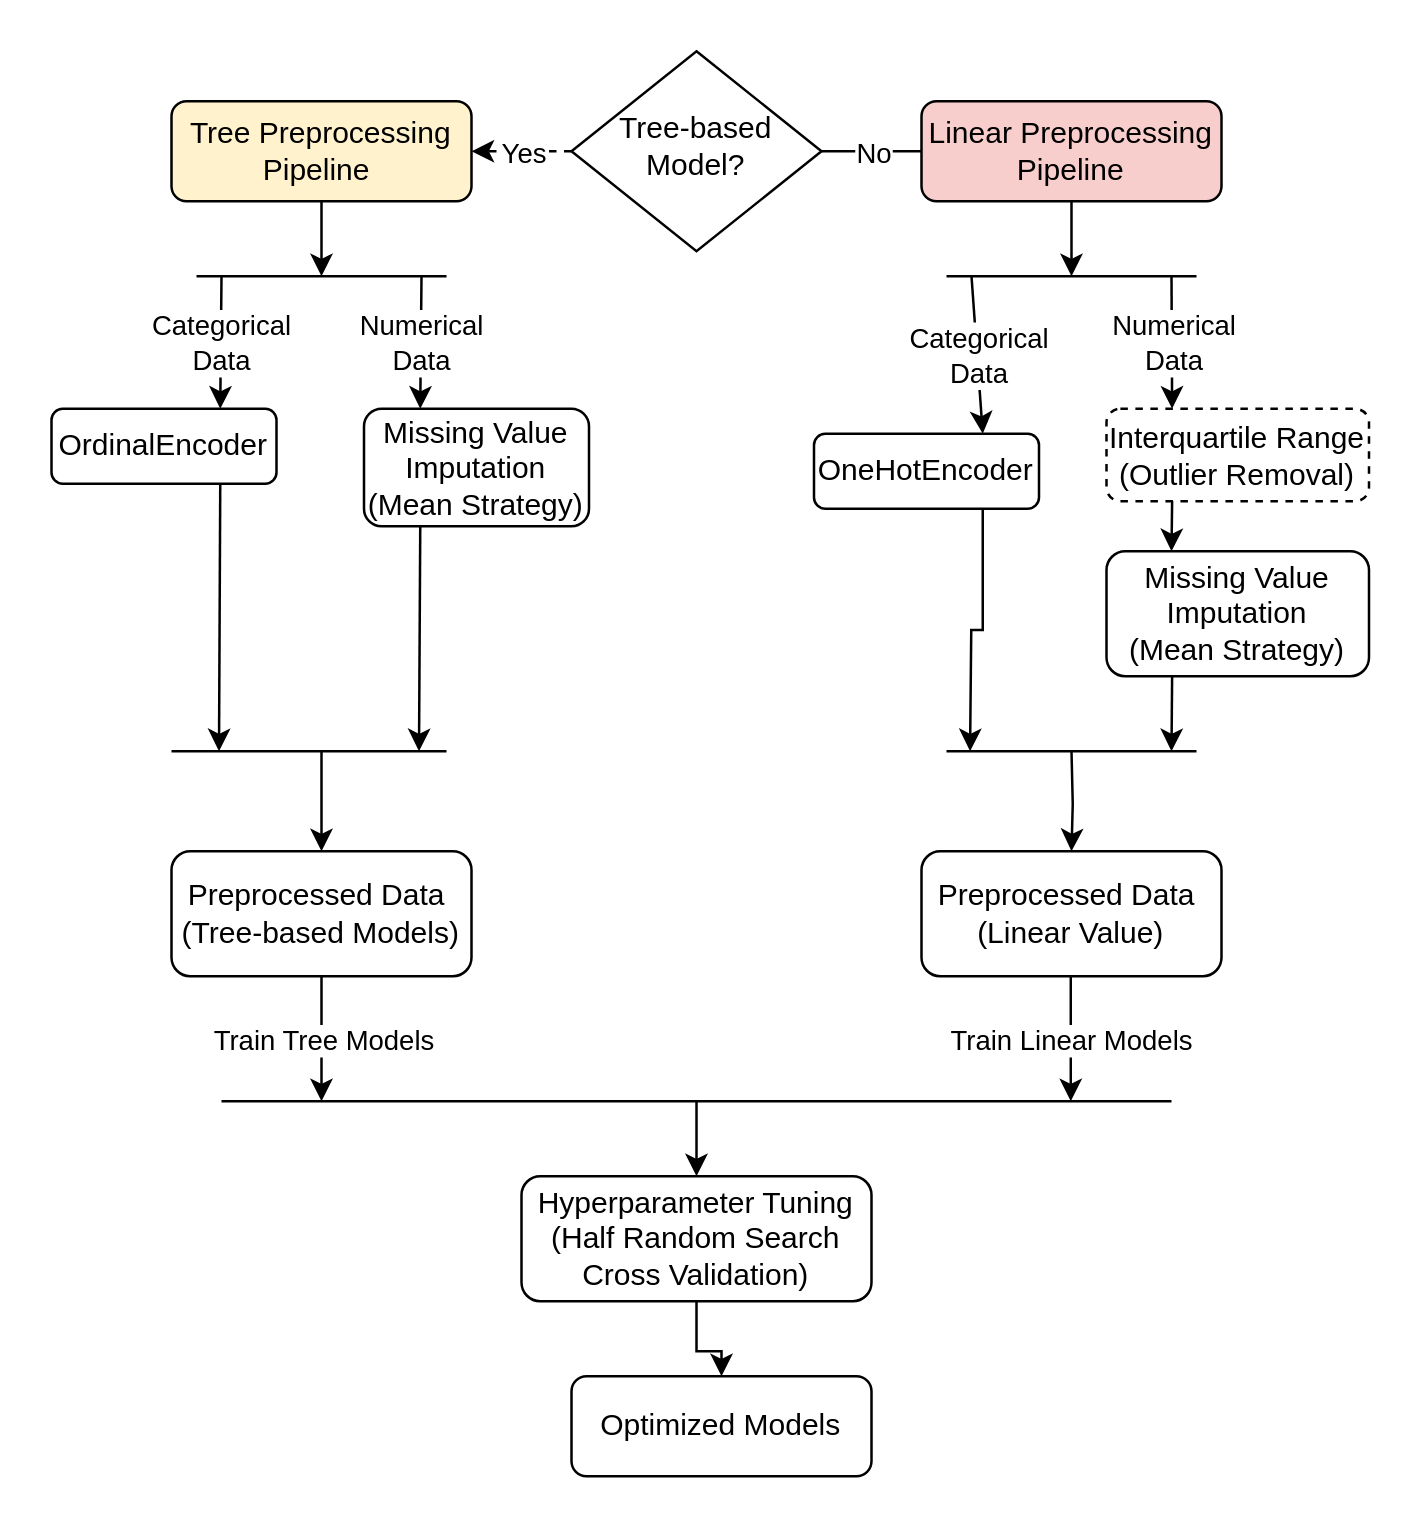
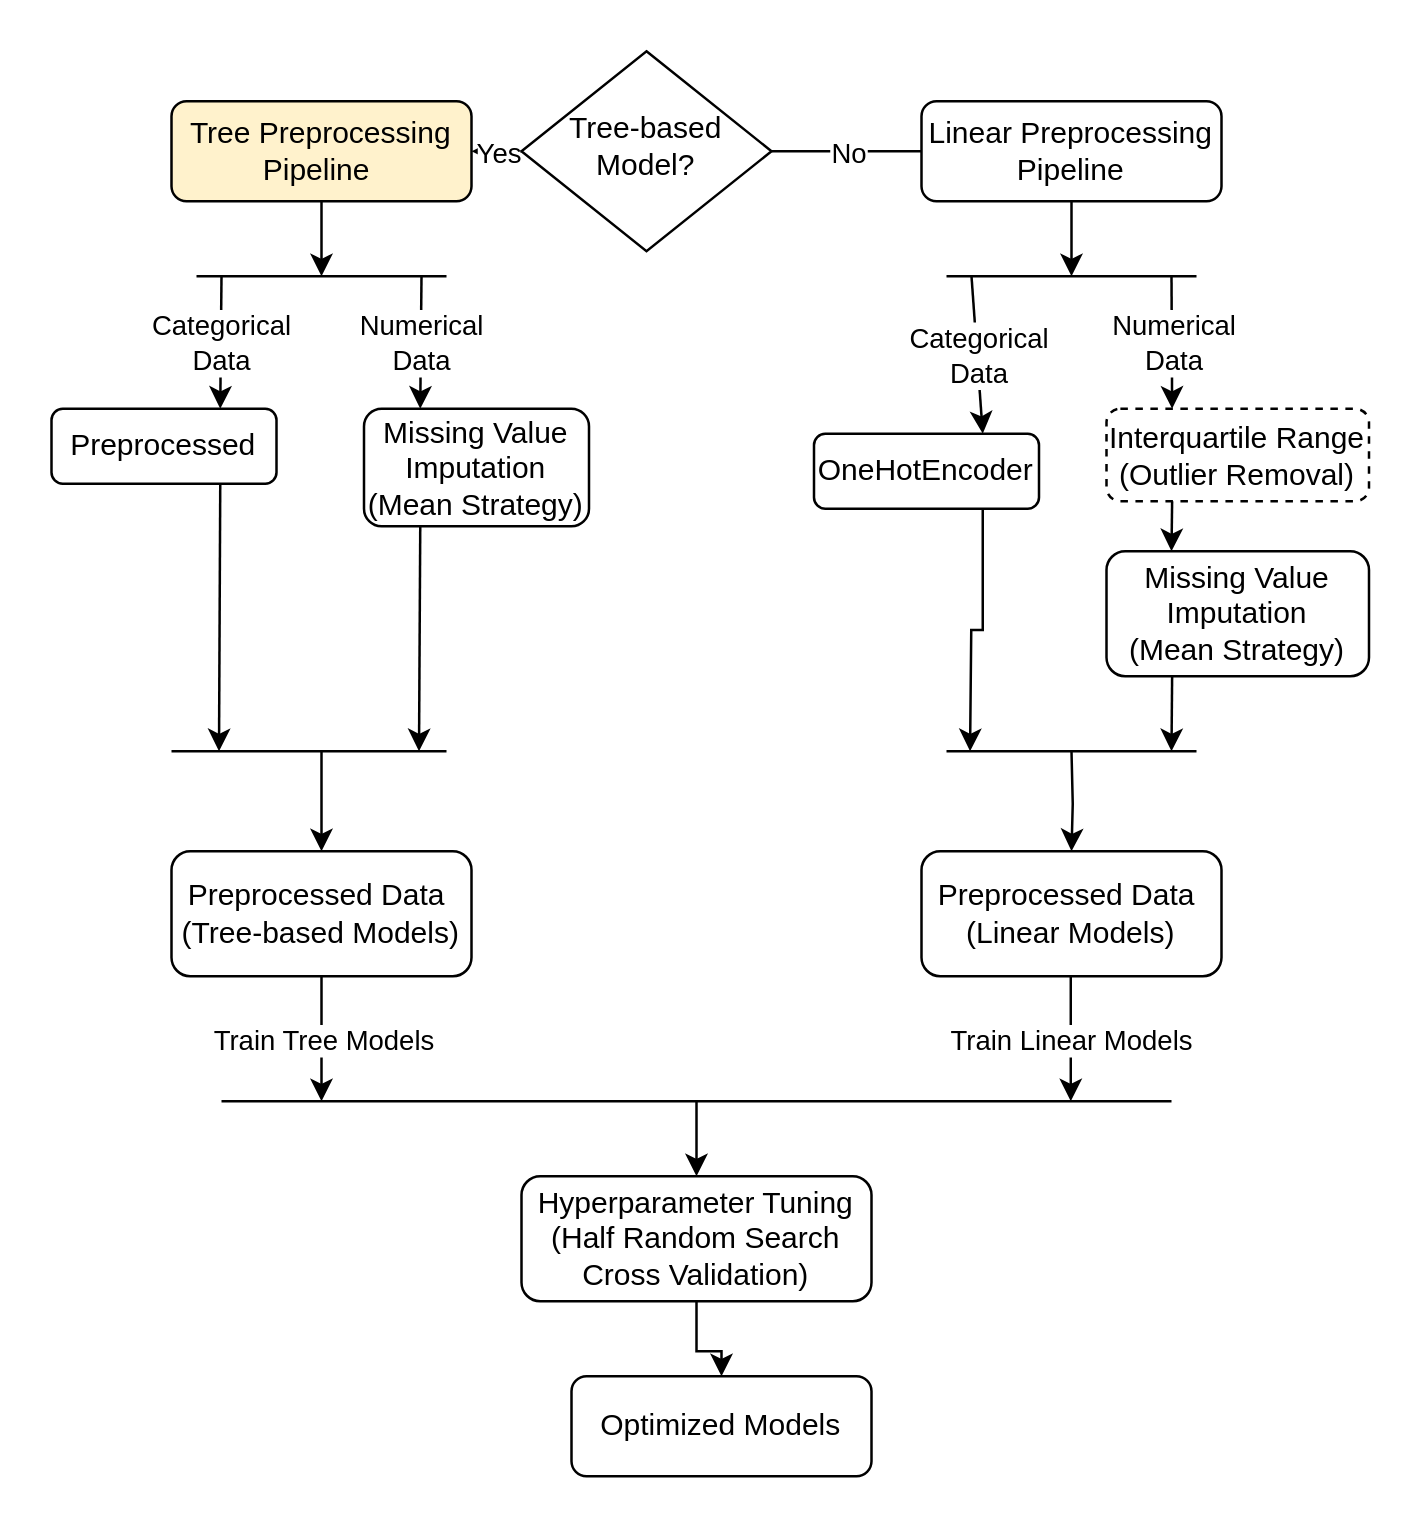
node "Tree-based Model?": moved (696, 151) -> (646, 151)
node "Linear Preprocessing Pipeline": fillcolor #f8cecc -> #ffffff
node "OrdinalEncoder": label "OrdinalEncoder" -> "Preprocessed"
node "Preprocessed Data (Linear Value)": label "Preprocessed Data (Linear Value)" -> "Preprocessed Data (Linear Models)"
